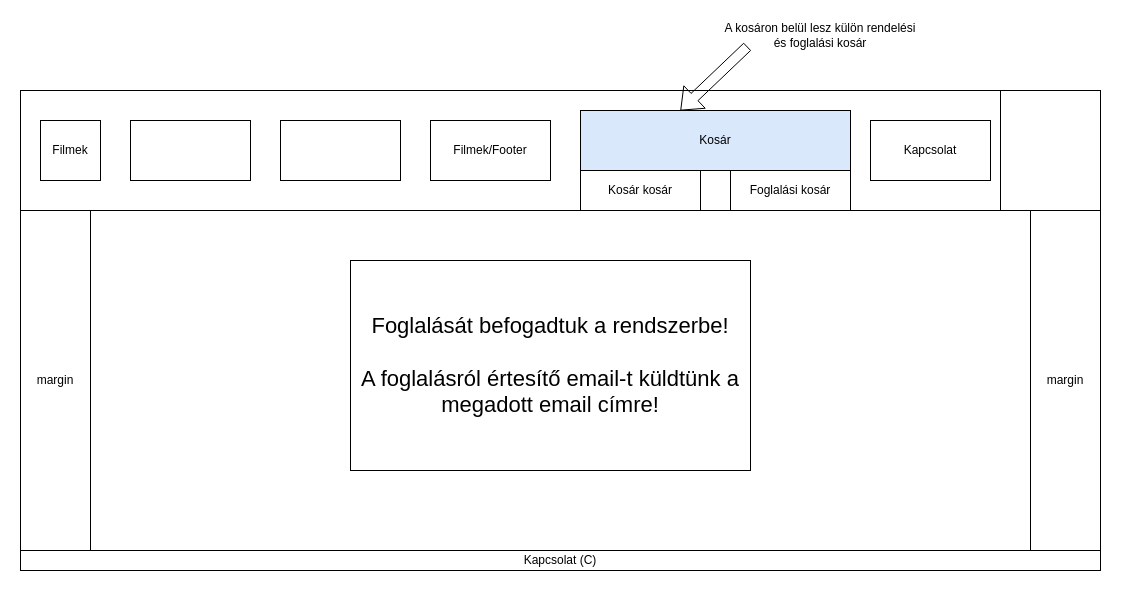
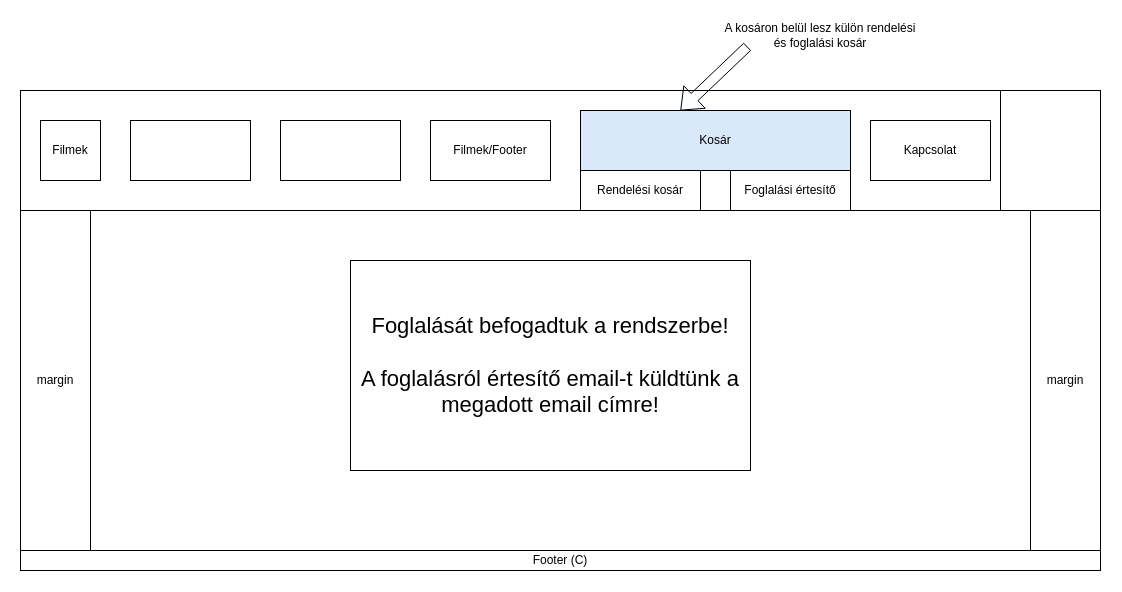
node "Kosár kosár": label "Kosár kosár" -> "Rendelési kosár"
node "Foglalási kosár": label "Foglalási kosár" -> "Foglalási értesítő"
node "Kapcsolat (C)": label "Kapcsolat (C)" -> "Footer (C)"
